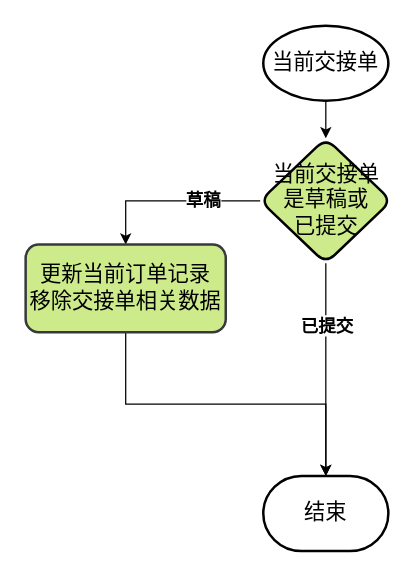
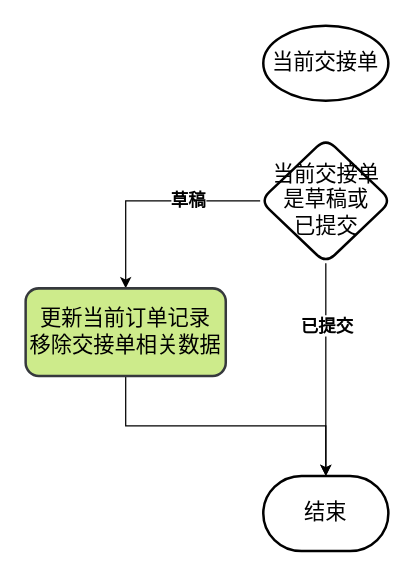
edge "当前交接单" -> "当前交接单 是草稿或 已提交": removed
node "当前交接单 是草稿或 已提交": fillcolor #cdeb8b -> #ffffff
node "更新当前订单记录 移除交接单相关数据": moved (126, 288) -> (126, 332)
